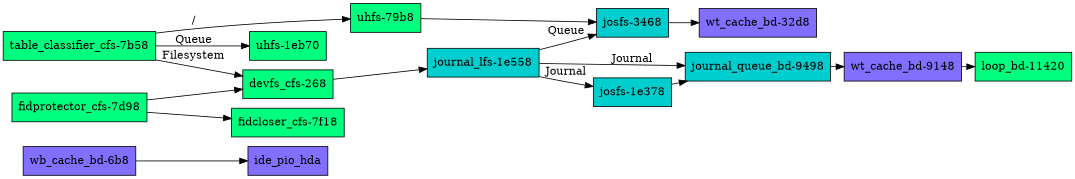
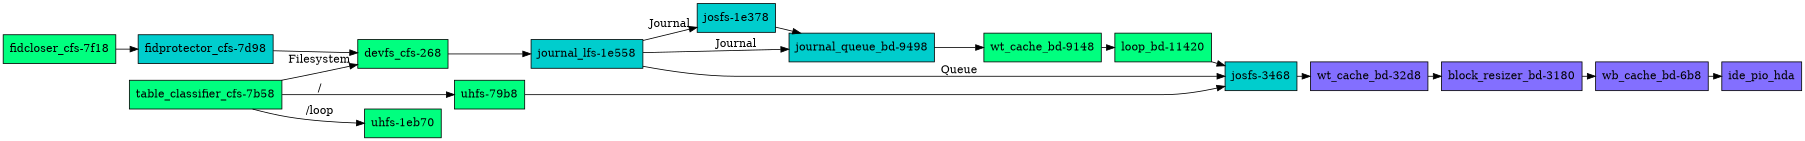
edge "table_classifier_cfs-7b58" -> "uhfs-1eb70": label "Queue" -> "/loop"
edge "loop_bd-11420" -> "josfs-3468": added
node "wt_cache_bd-9148": fillcolor slateblue1 -> springgreen
node "block_resizer_bd-3180": added
node "fidprotector_cfs-7d98": fillcolor springgreen -> cyan3
edge "fidprotector_cfs-7d98" -> "fidcloser_cfs-7f18": reversed
